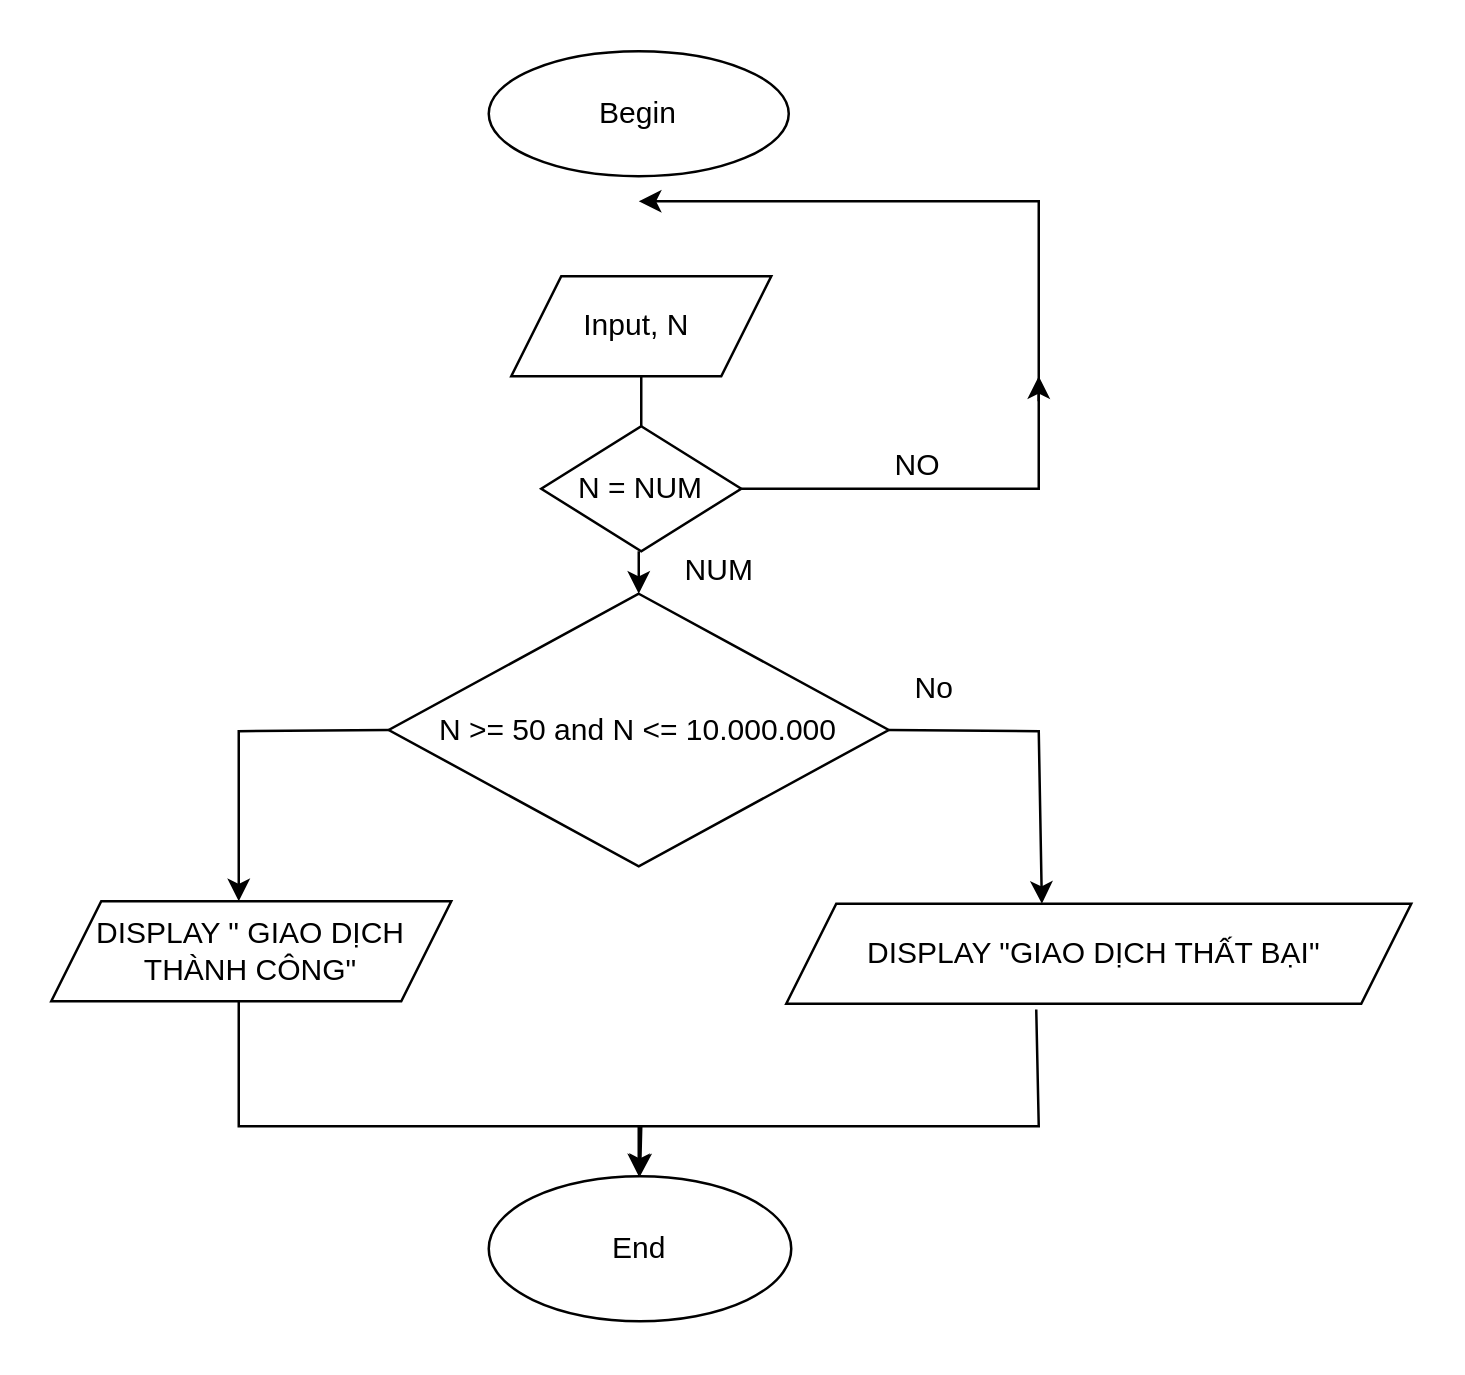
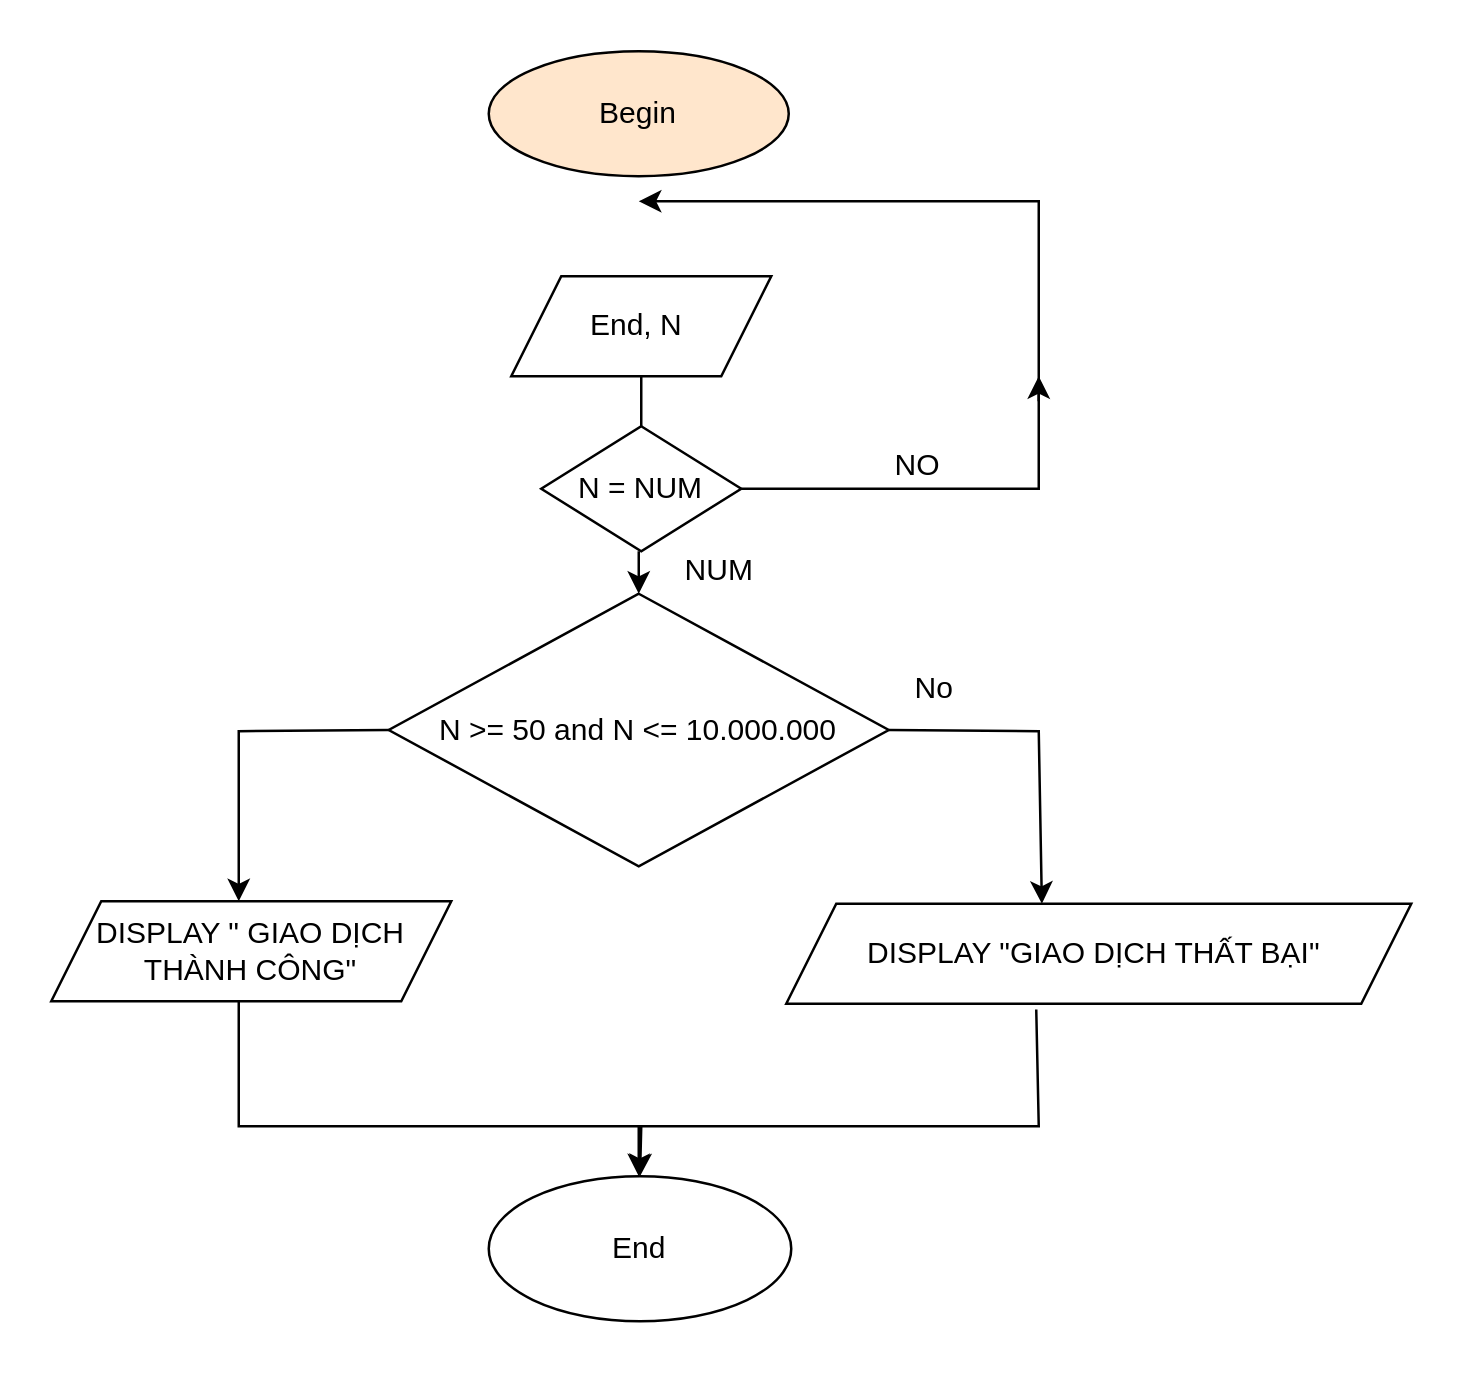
node "Begin": fillcolor #ffffff -> #ffe6cc
node "Input, N": label "Input, N" -> "End, N"
